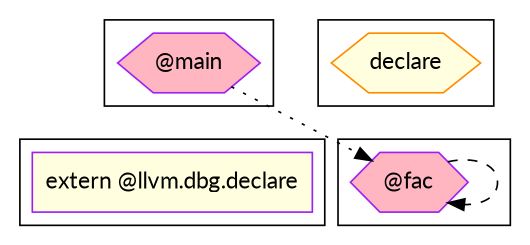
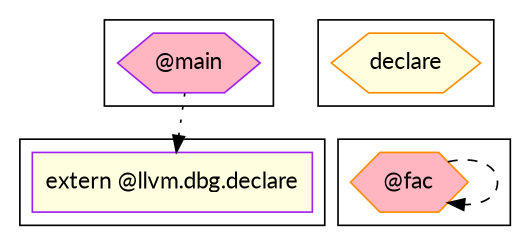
edge "@main" -> "@fac": now "@main" -> "extern @llvm.dbg.declare"
node "@fac": color purple -> darkorange
